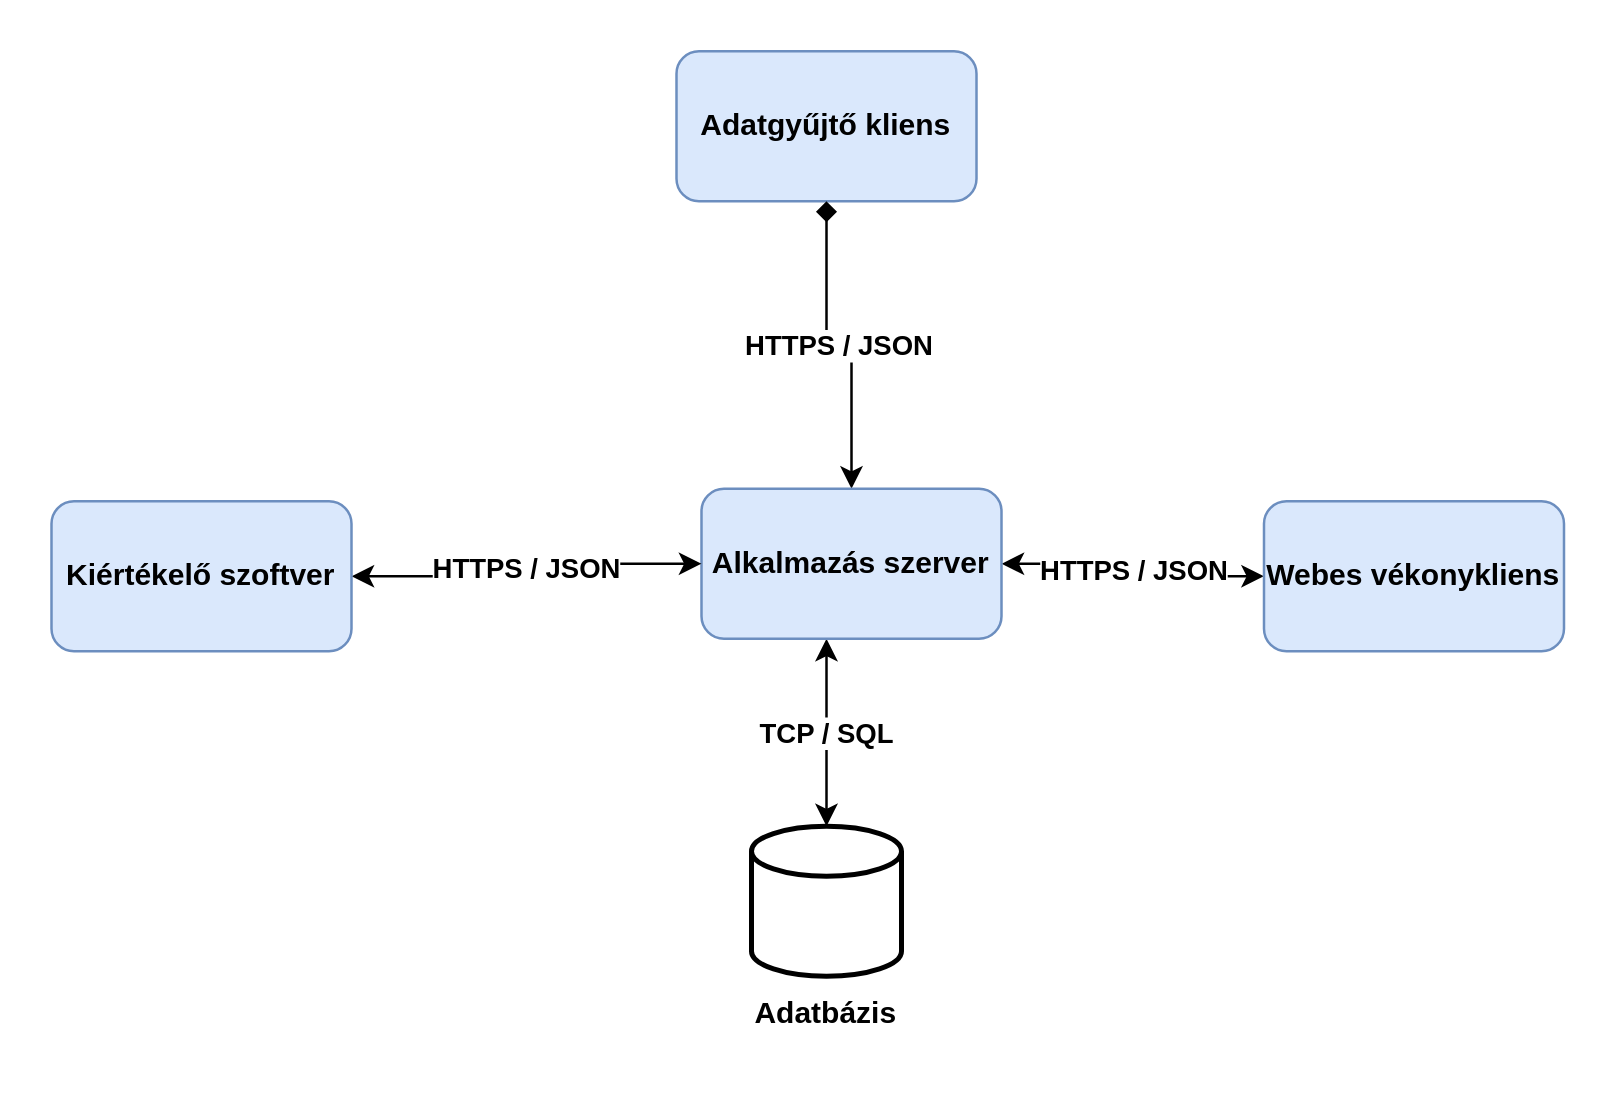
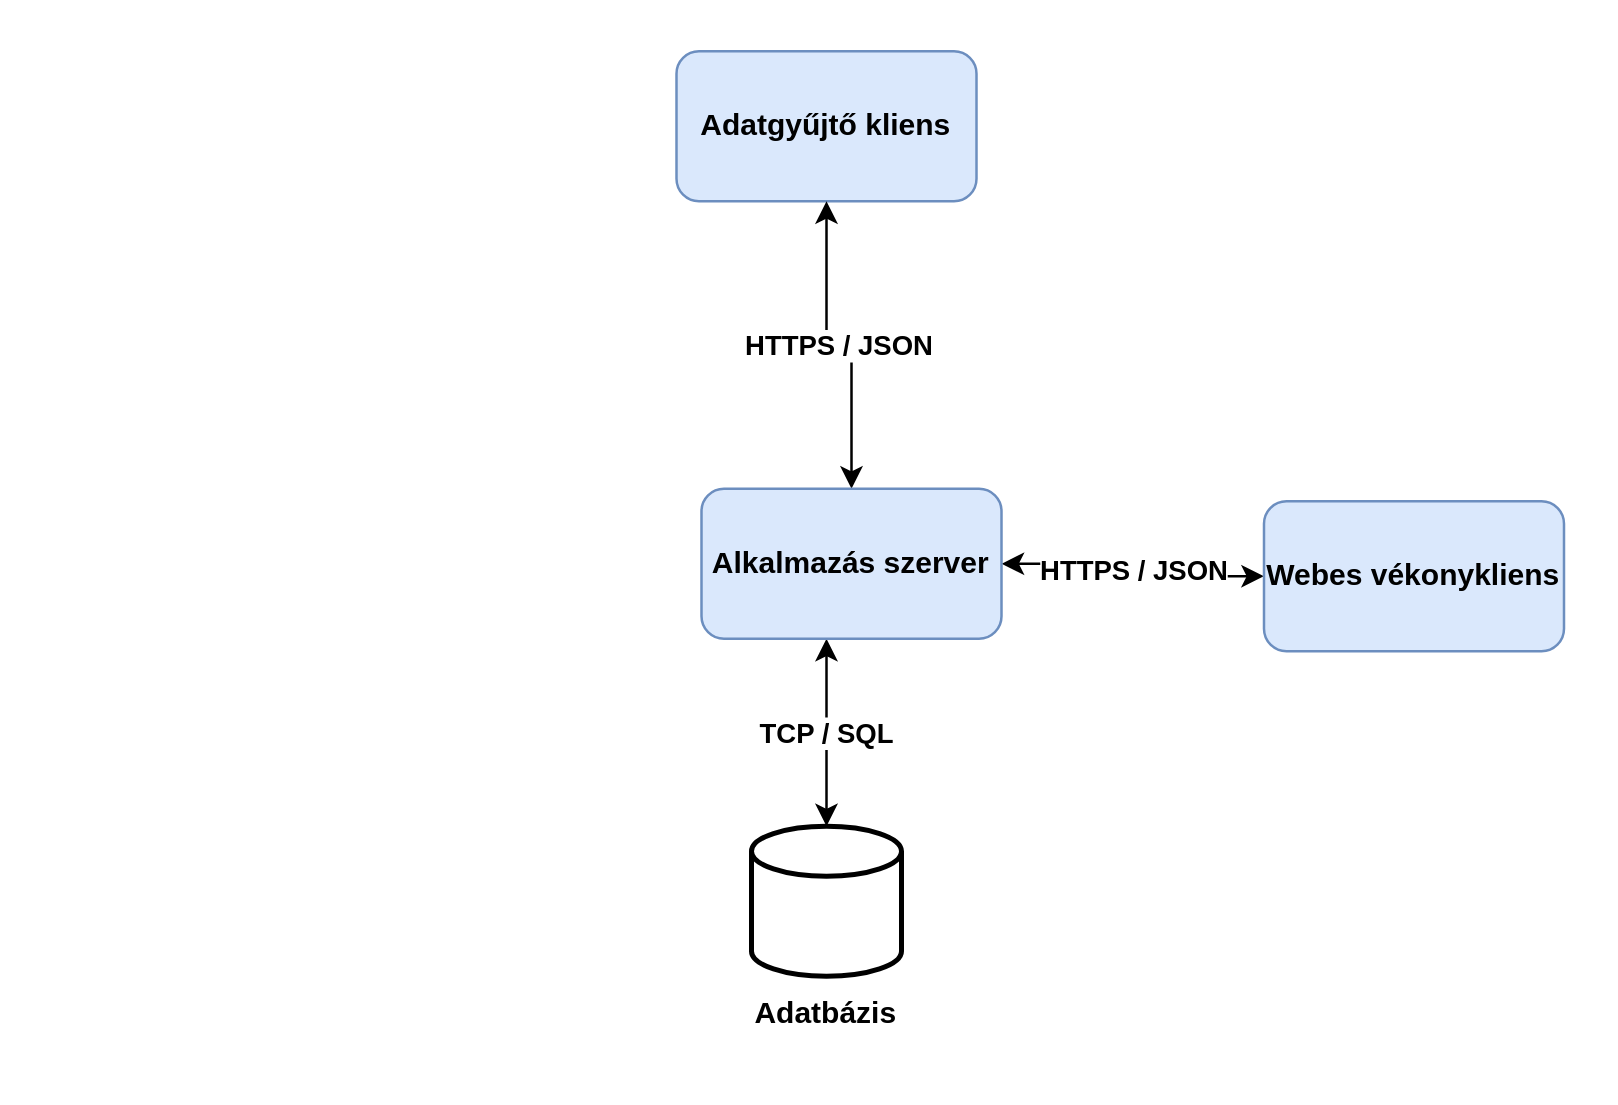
edge "Adatgyűjtő kliens" -- "Alkalmazás szerver": arrowhead diamond -> classic
edge "Alkalmazás szerver" -- "Kiértékelő szoftver": removed, label "HTTPS / JSON"
node "Kiértékelő szoftver": removed
